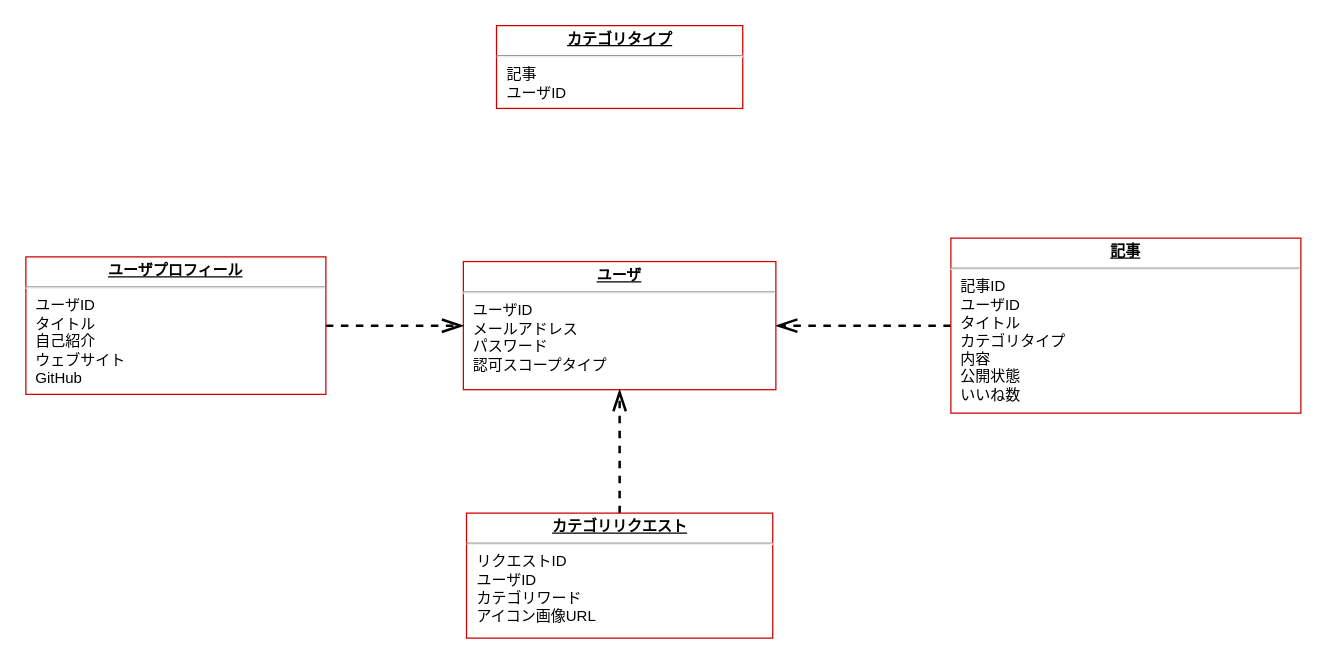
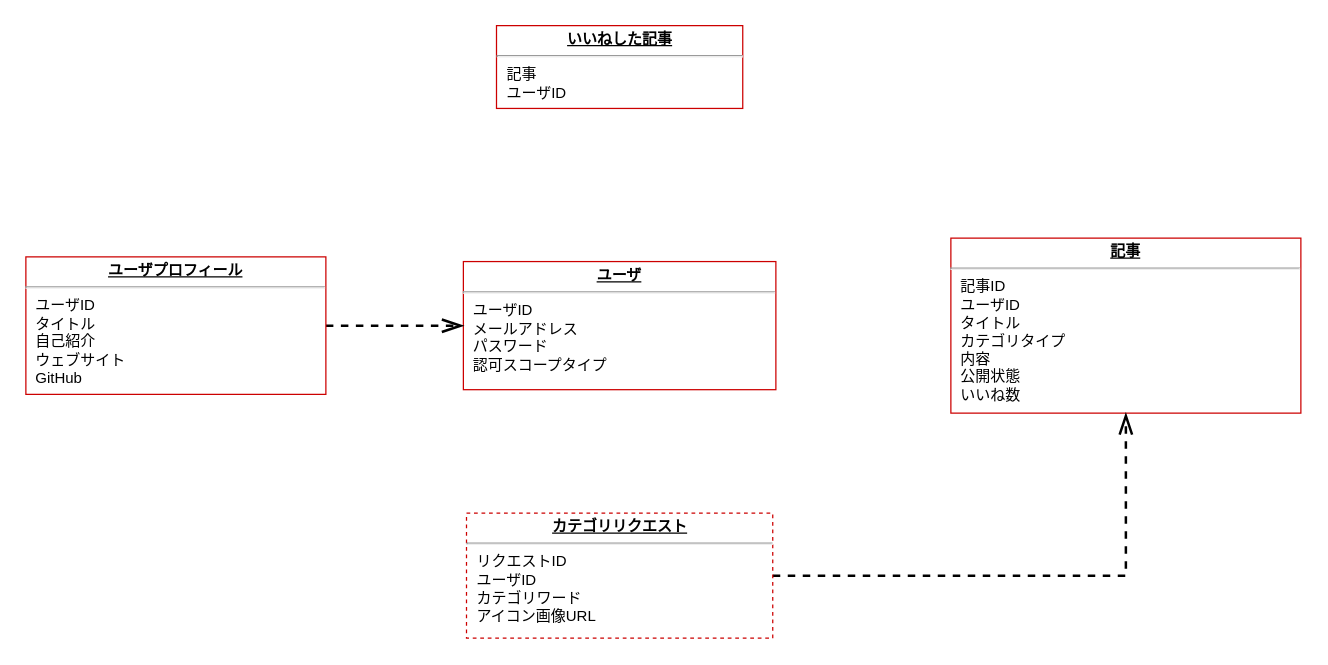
node "カテゴリタイプ 記事 ユーザID": label "カテゴリタイプ 記事 ユーザID" -> "いいねした記事 記事 ユーザID"
edge "記事 記事ID ユーザID タイトル カテゴリタイプ 内容 公開状態 いいね数" -> "ユーザ ユーザID メールアドレス パスワード 認可スコープタイプ": removed
edge "カテゴリリクエスト リクエストID ユーザID カテゴリワード アイコン画像URL" -> "ユーザ ユーザID メールアドレス パスワード 認可スコープタイプ": now "カテゴリリクエスト リクエストID ユーザID カテゴリワード アイコン画像URL" -> "記事 記事ID ユーザID タイトル カテゴリタイプ 内容 公開状態 いいね数"
node "カテゴリリクエスト リクエストID ユーザID カテゴリワード アイコン画像URL": style solid -> dashed
